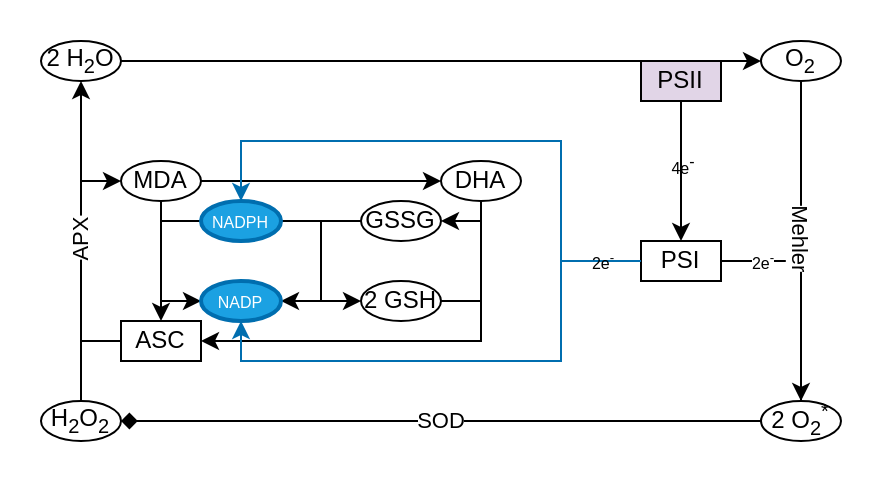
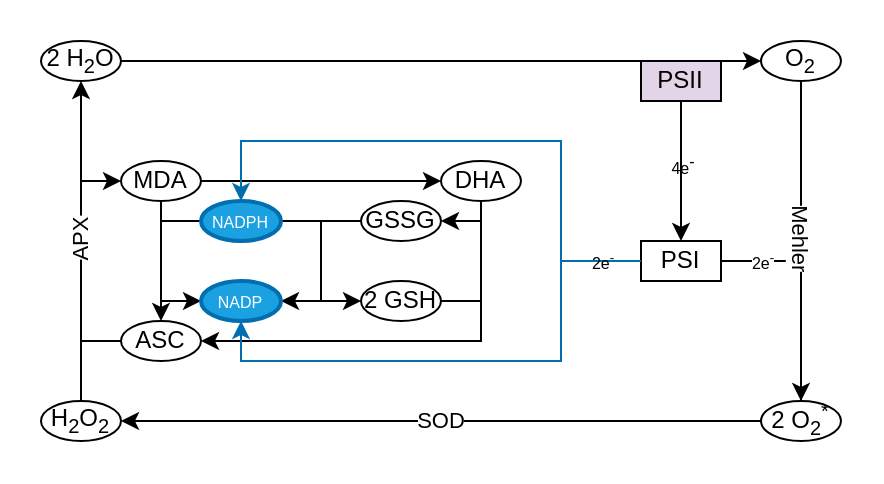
node "ASC": shape rectangle -> ellipse
edge "2 O2*" -> "H2O2": arrowhead diamond -> classic
